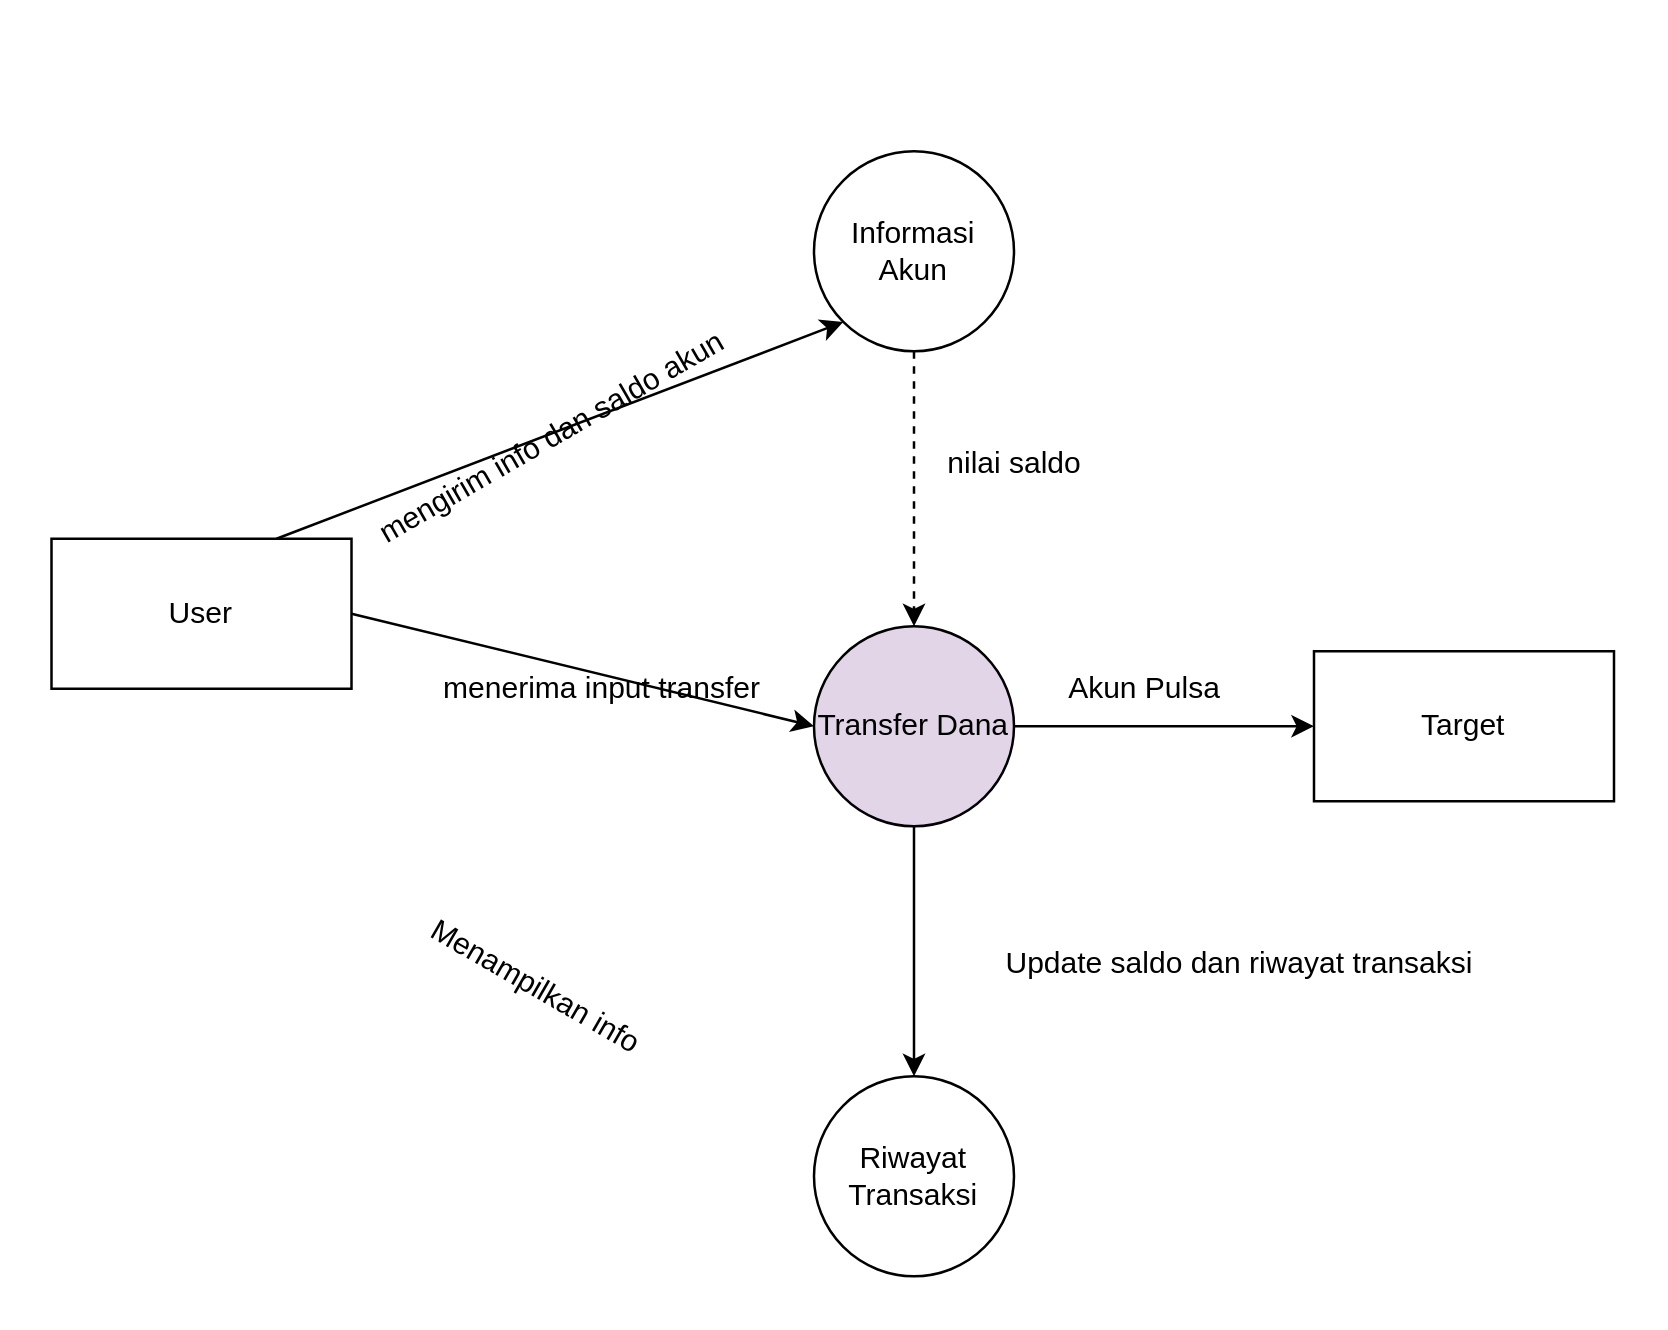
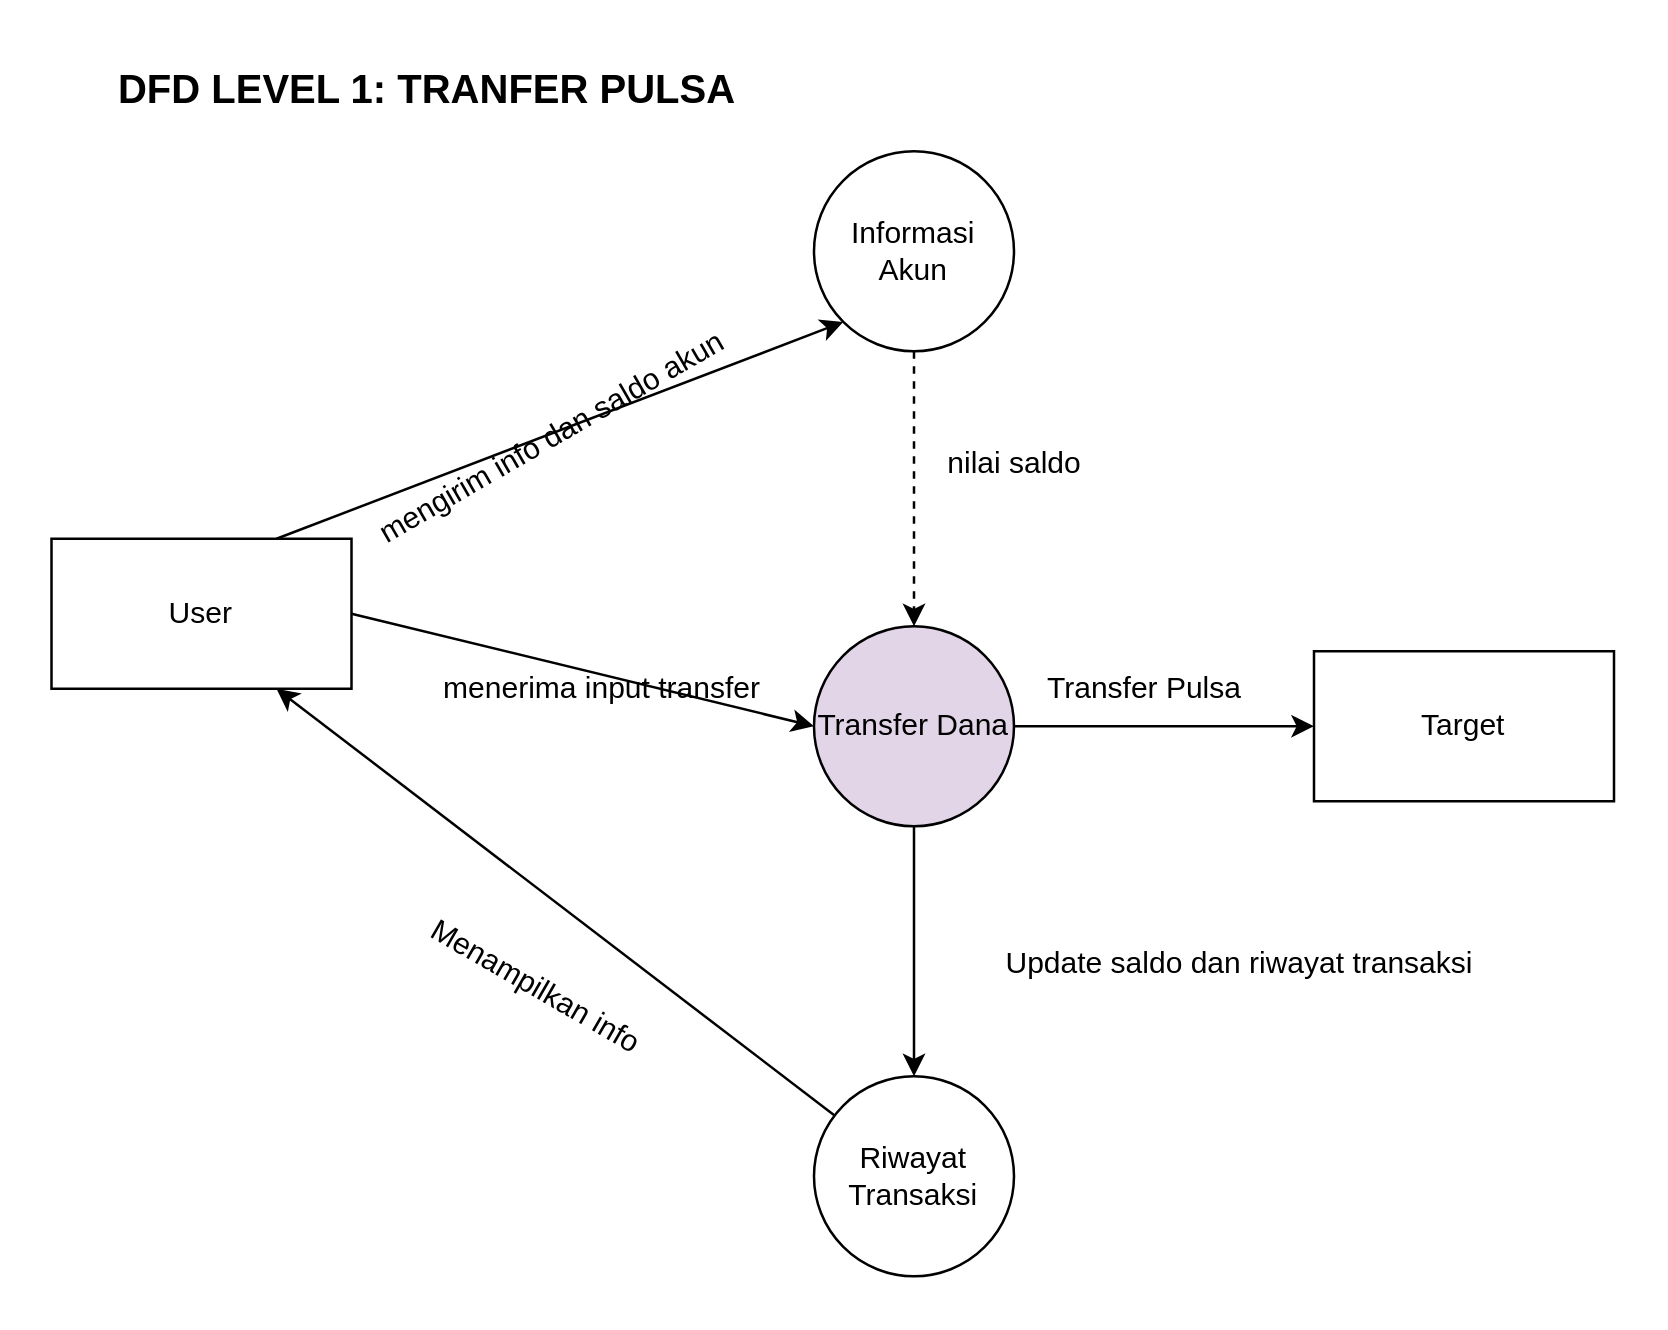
node "DFD LEVEL 1: TRANFER PULSA": added
node "Akun Pulsa": label "Akun Pulsa" -> "Transfer Pulsa"
edge "Riwayat Transaksi" -> "User": added
